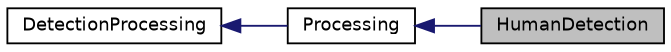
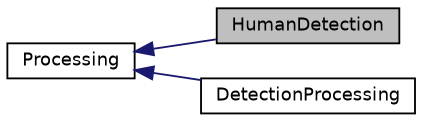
edge "Processing" -> "DetectionProcessing": reversed
